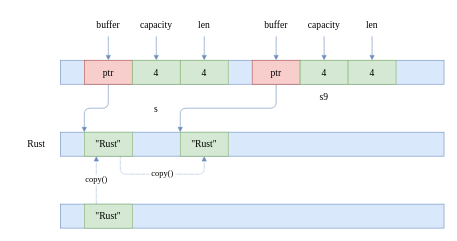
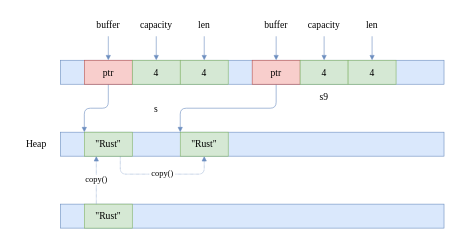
node "Rust": label "Rust" -> "Heap"
